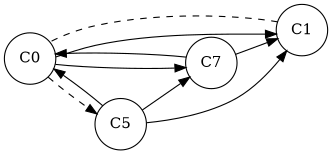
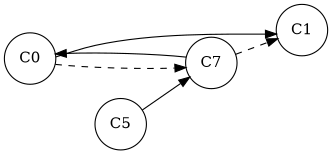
edge "C1" -- "C0": removed
edge "C7" -> "C1": style solid -> dashed
edge "C0" -> "C7": style solid -> dashed
edge "C5" -> "C0": removed
edge "C0" -> "C5": removed
edge "C5" -> "C1": removed
